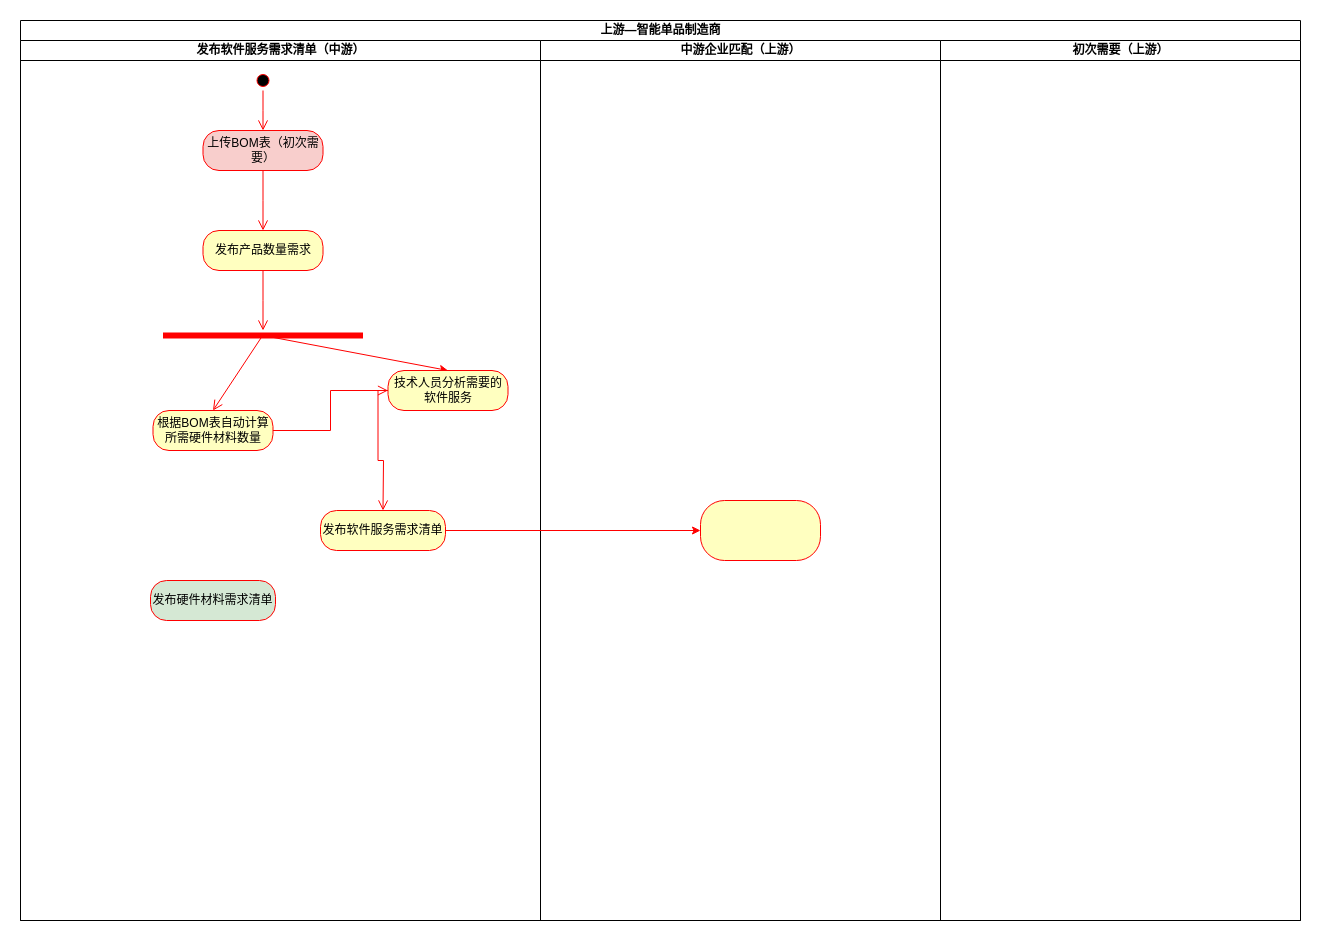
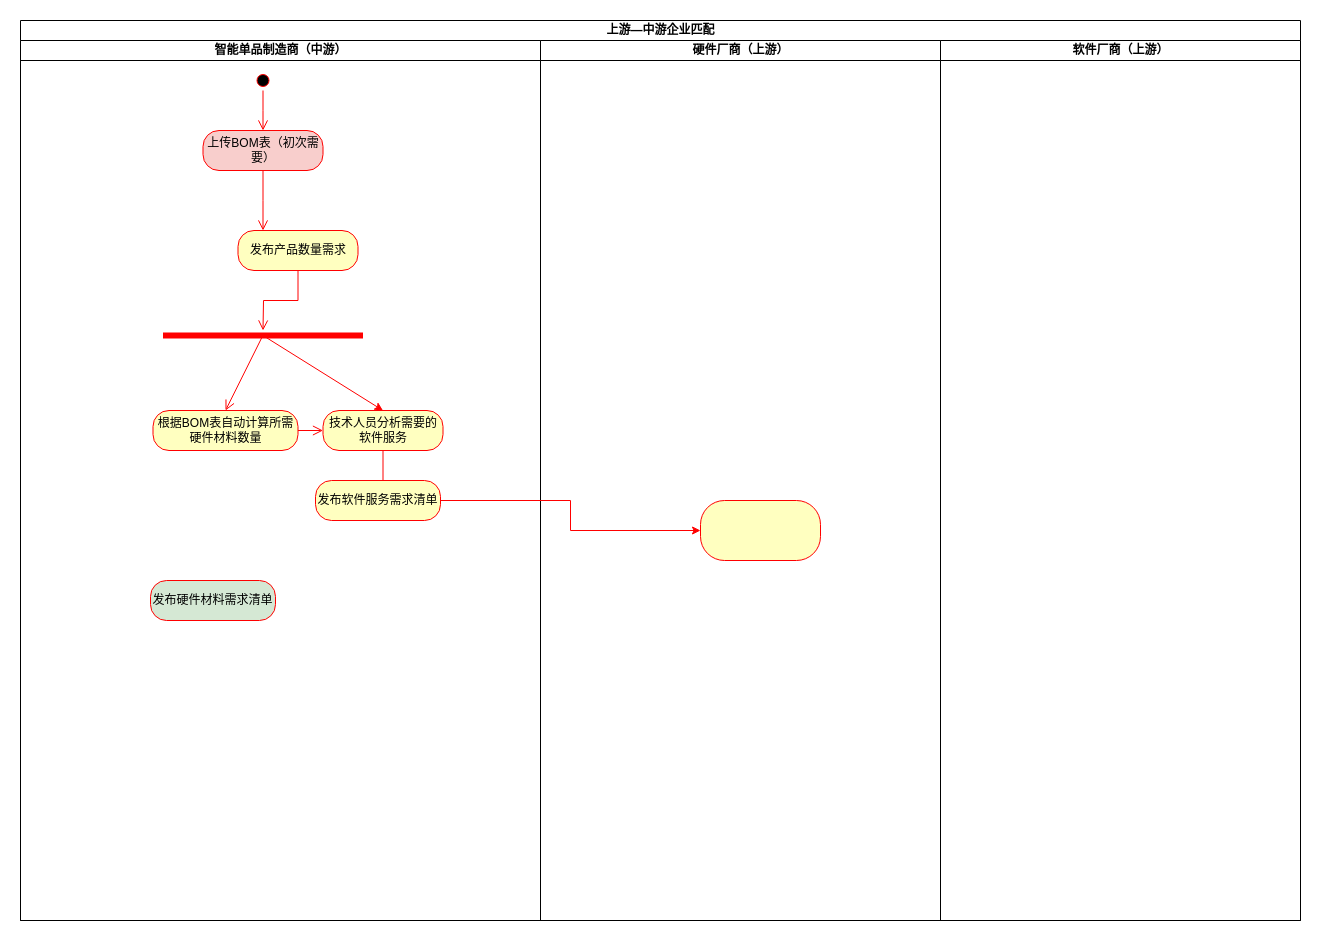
node "上游—智能单品制造商": label "上游—智能单品制造商" -> "上游—中游企业匹配"
node "发布软件服务需求清单（中游）": label "发布软件服务需求清单（中游）" -> "智能单品制造商（中游）"
node "中游企业匹配（上游）": label "中游企业匹配（上游）" -> "硬件厂商（上游）"
node "初次需要（上游）": label "初次需要（上游）" -> "软件厂商（上游）"
node "发布产品数量需求": moved (263, 251) -> (298, 251)
node "技术人员分析需要的软件服务": moved (448, 391) -> (383, 431)
node "根据BOM表自动计算所需硬件材料数量": size 120x40 -> 145x40
node "发布软件服务需求清单": moved (383, 531) -> (378, 501)
